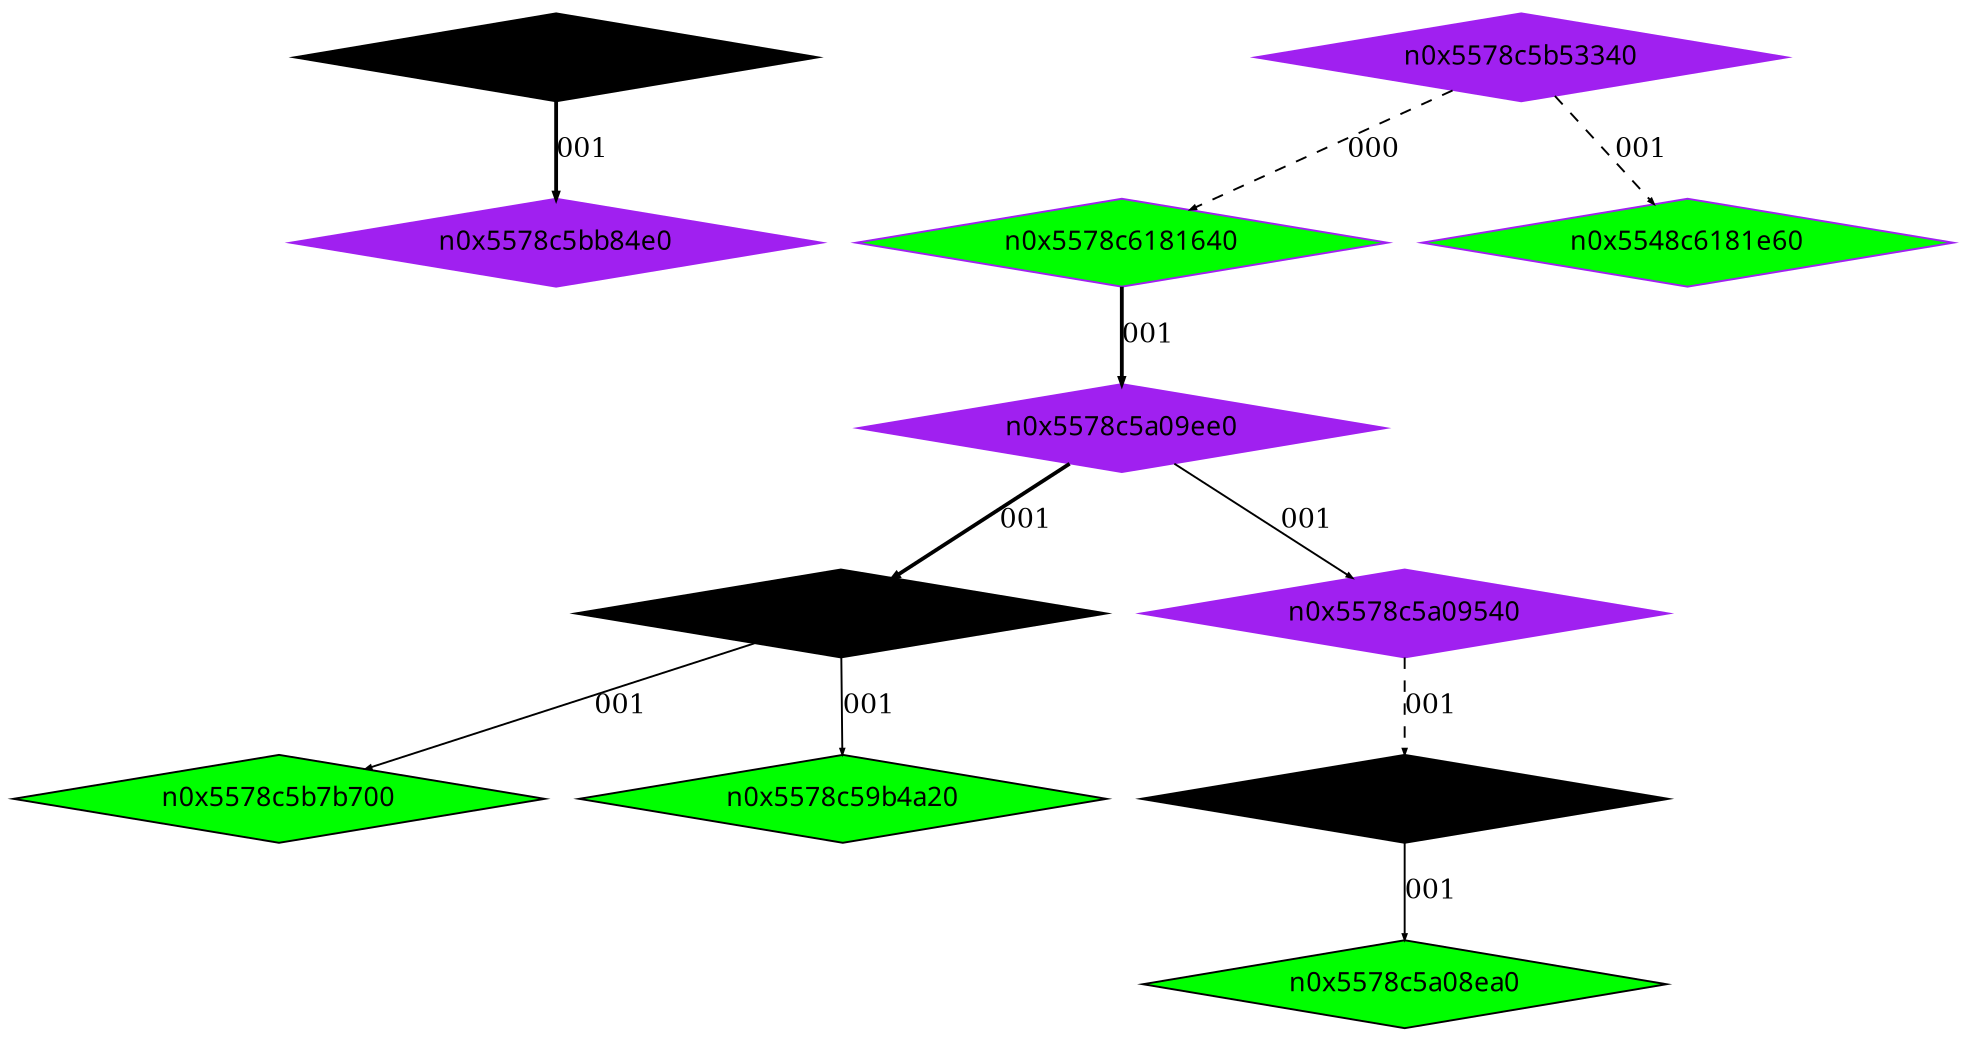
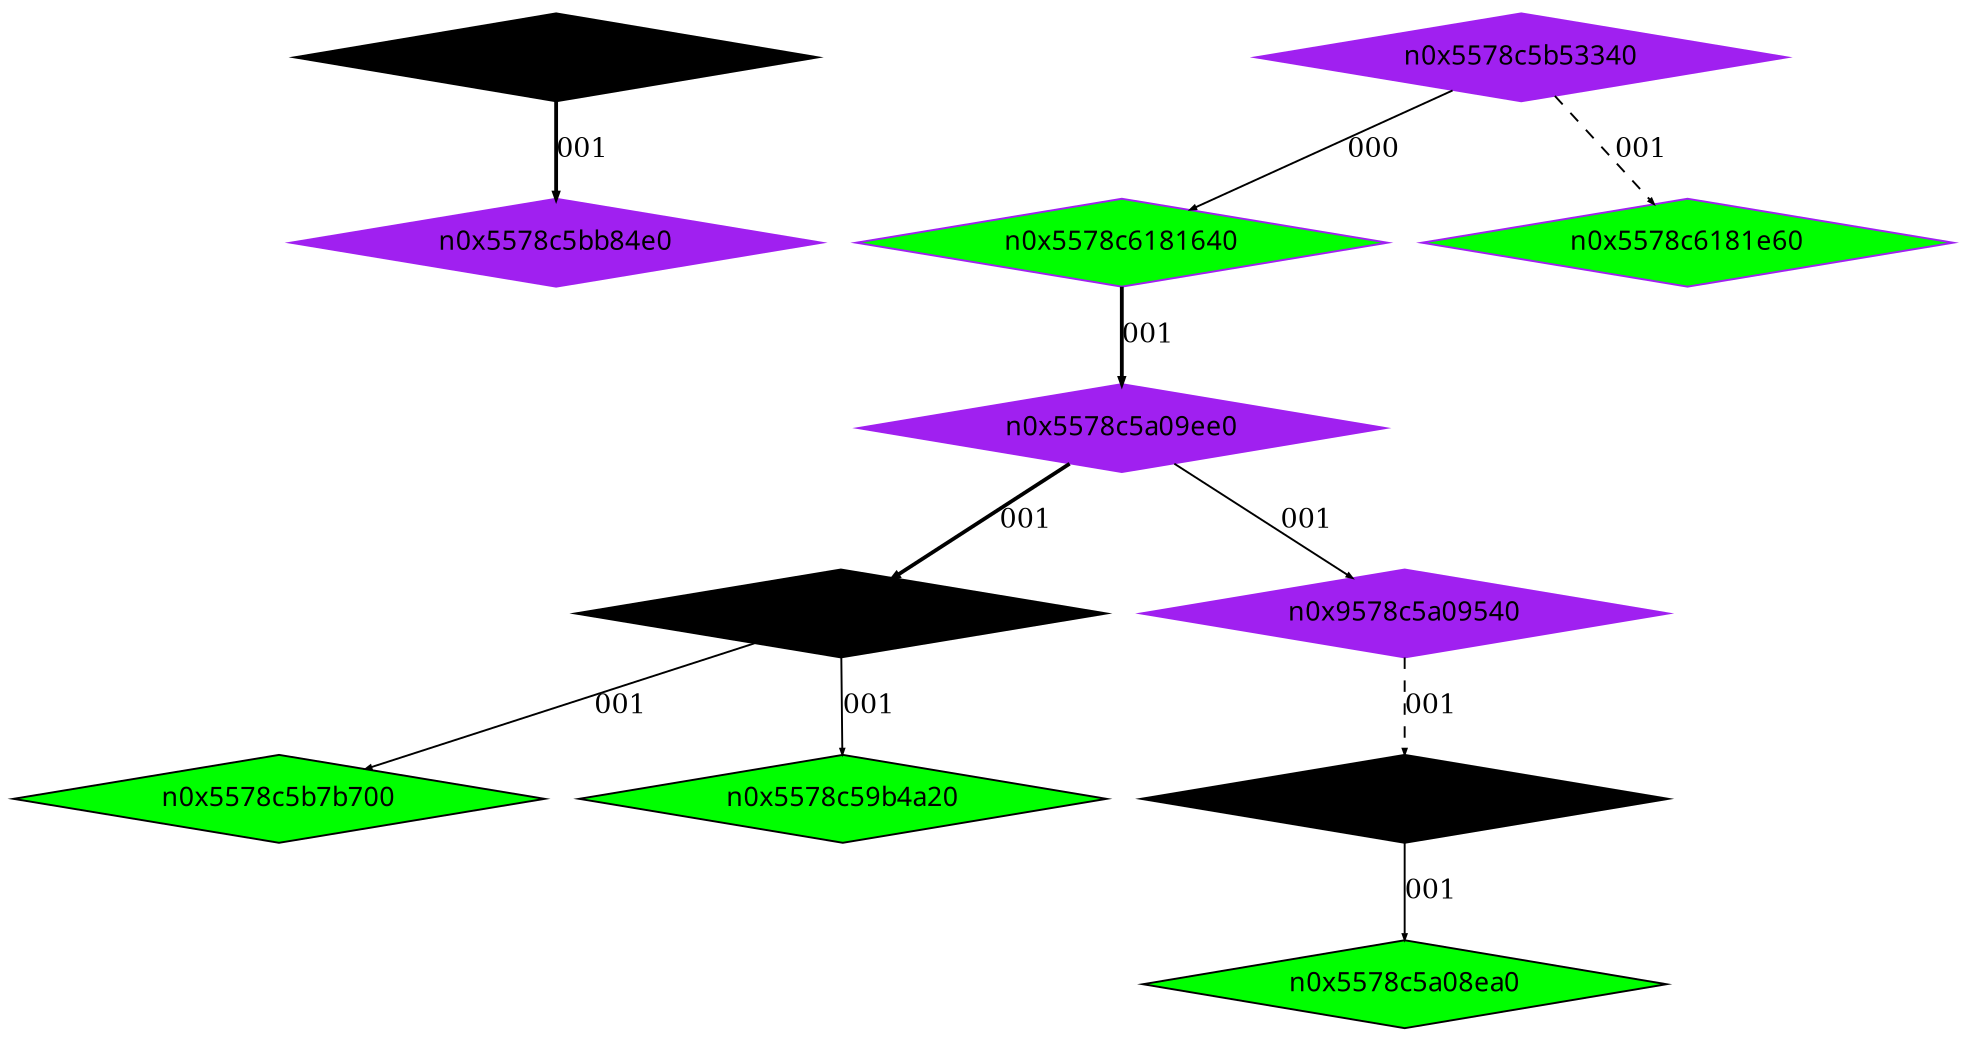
edge "n0x5578c5b53340" -> "n0x5578c6181640": style dashed -> solid
node "n0x5548c6181e60": label "n0x5548c6181e60" -> "n0x5578c6181e60"
node "n0x5578c5a09540": label "n0x5578c5a09540" -> "n0x9578c5a09540"
